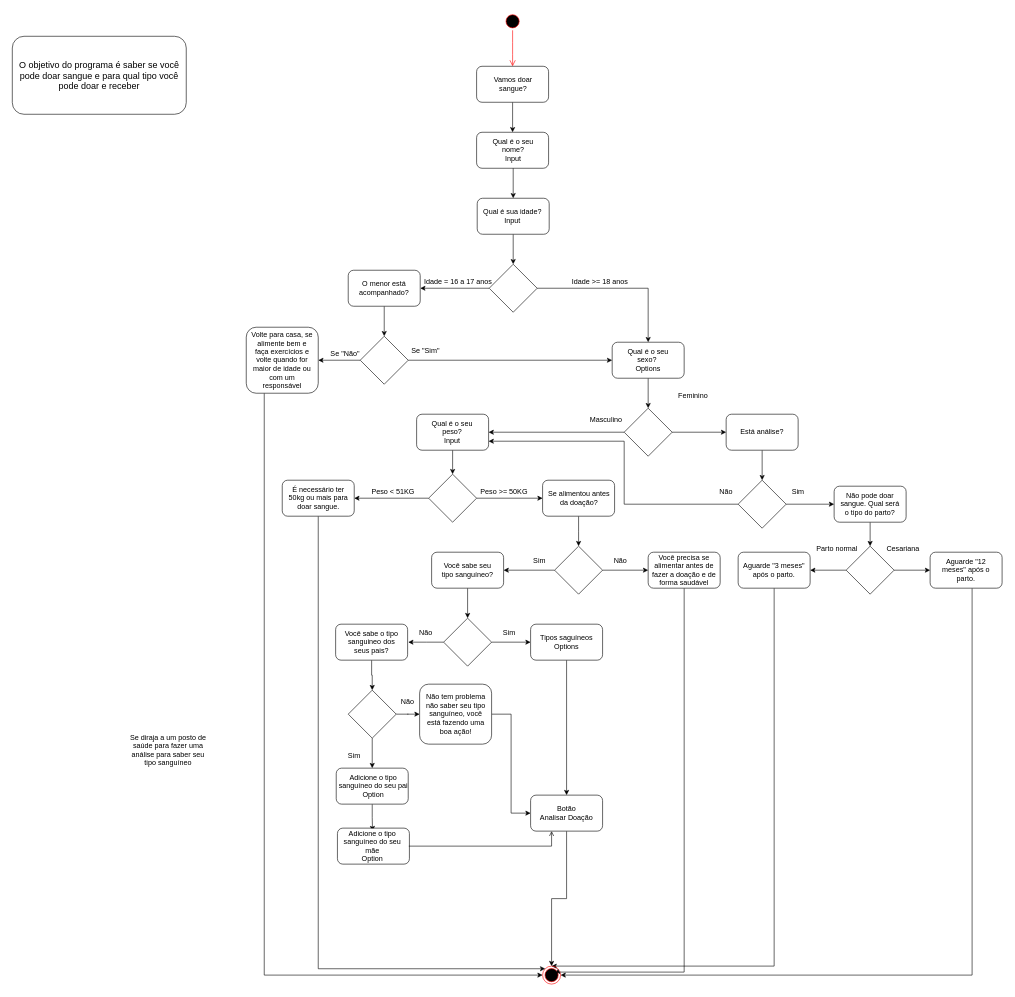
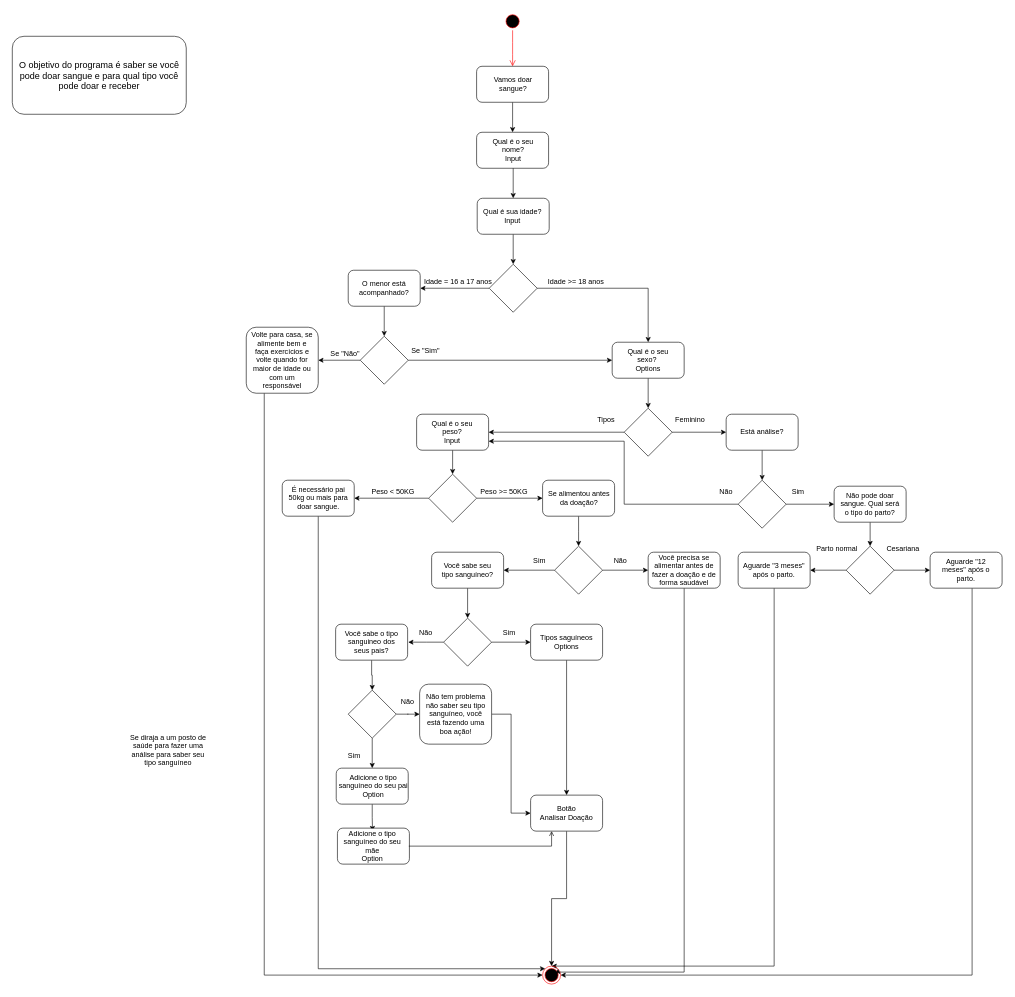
node "Idade >= 18 anos": moved (600, 282) -> (576, 282)
node "Feminino": moved (693, 396) -> (690, 420)
node "Masculino": label "Masculino" -> "Tipos"
node "Peso < 51KG": label "Peso < 51KG" -> "Peso < 50KG"
node "É necessário ter 50kg ou mais para doar sangue.": label "É necessário ter 50kg ou mais para doar sangue." -> "É necessário pai 50kg ou mais para doar sangue."
